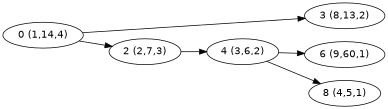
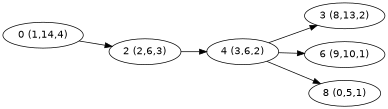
edge "0 (1,14,4)" -> "3 (8,13,2)": now "4 (3,6,2)" -> "3 (8,13,2)"
node "2 (2,7,3)": label "2 (2,7,3)" -> "2 (2,6,3)"
node "6 (9,60,1)": label "6 (9,60,1)" -> "6 (9,10,1)"
node "8 (4,5,1)": label "8 (4,5,1)" -> "8 (0,5,1)"
